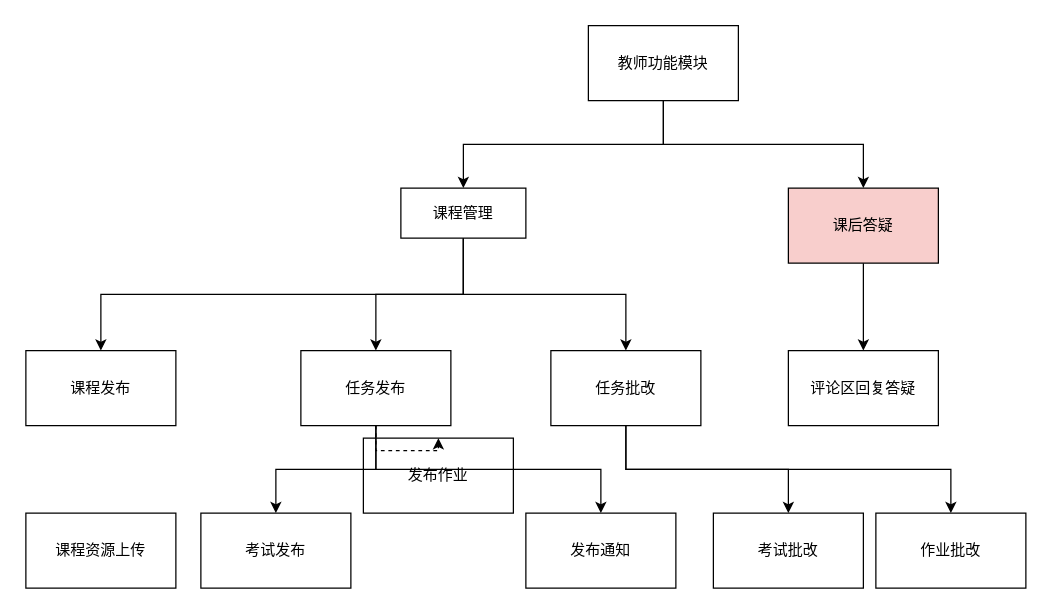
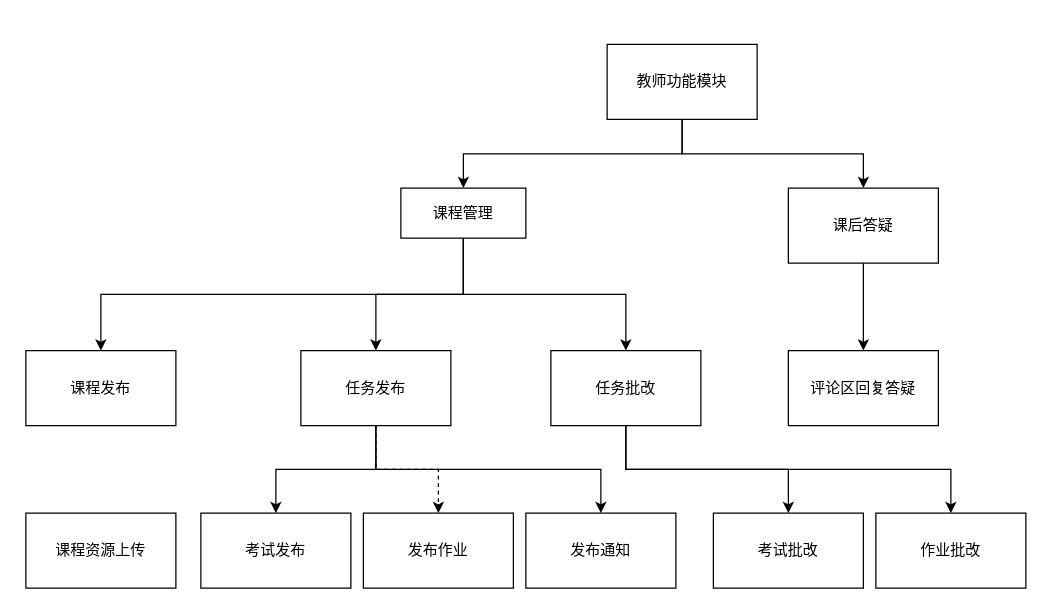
node "教师功能模块": moved (663, 63) -> (682, 82)
node "课后答疑": fillcolor #f8cecc -> #ffffff
node "发布作业": moved (438, 476) -> (438, 551)
